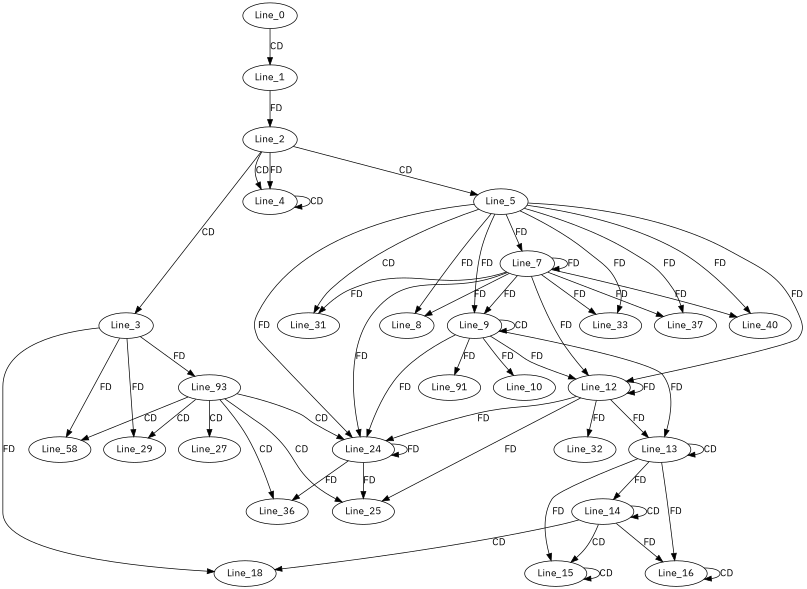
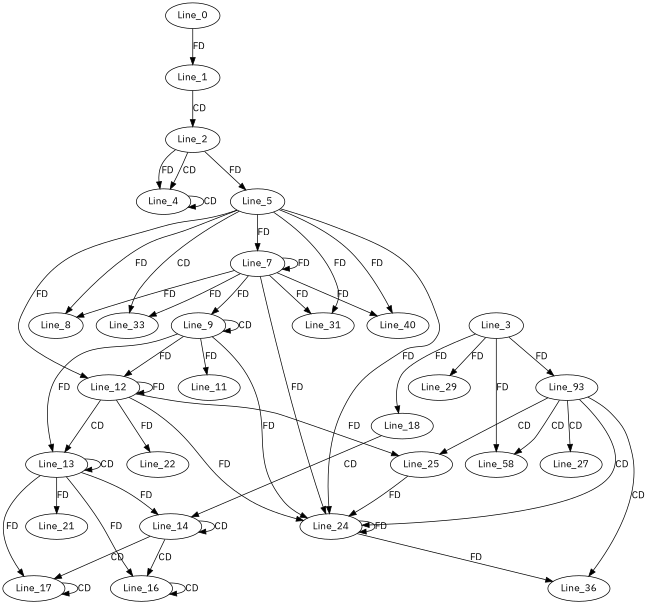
edge "Line_0" -> "Line_1": label "CD" -> "FD"
edge "Line_1" -> "Line_2": label "FD" -> "CD"
edge "Line_2" -> "Line_5": label "CD" -> "FD"
edge "Line_2" -> "Line_3": removed, label "CD"
edge "Line_5" -> "Line_9": removed, label "FD"
edge "Line_5" -> "Line_31": label "CD" -> "FD"
edge "Line_5" -> "Line_33": label "FD" -> "CD"
edge "Line_7" -> "Line_12": removed, label "FD"
node "Line_37": removed
node "Line_91": label "Line_91" -> "Line_11"
node "Line_10": removed
edge "Line_93" -> "Line_29": removed, label "CD"
edge "Line_12" -> "Line_13": label "FD" -> "CD"
node "Line_32": label "Line_32" -> "Line_22"
edge "Line_24" -> "Line_25": reversed
node "Line_21": added
edge "Line_14" -> "Line_16": label "FD" -> "CD"
edge "Line_14" -> "Line_18": reversed
node "Line_15": label "Line_15" -> "Line_17"
